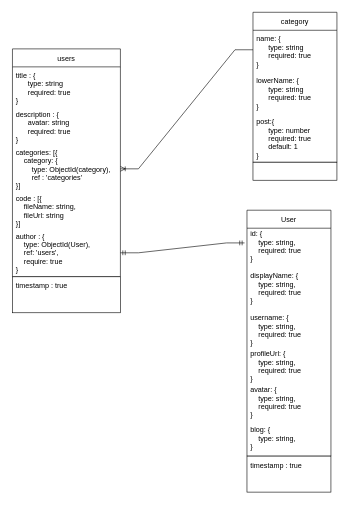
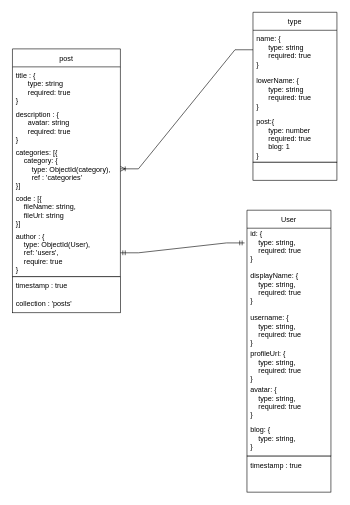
node "category": label "category" -> "type"
node "users": label "users" -> "post"
node "post:{ type: number required: true default: 1 }": label "post:{ type: number required: true default: 1 }" -> "post:{ type: number required: true blog: 1 }"
node "collection : 'posts'": added
